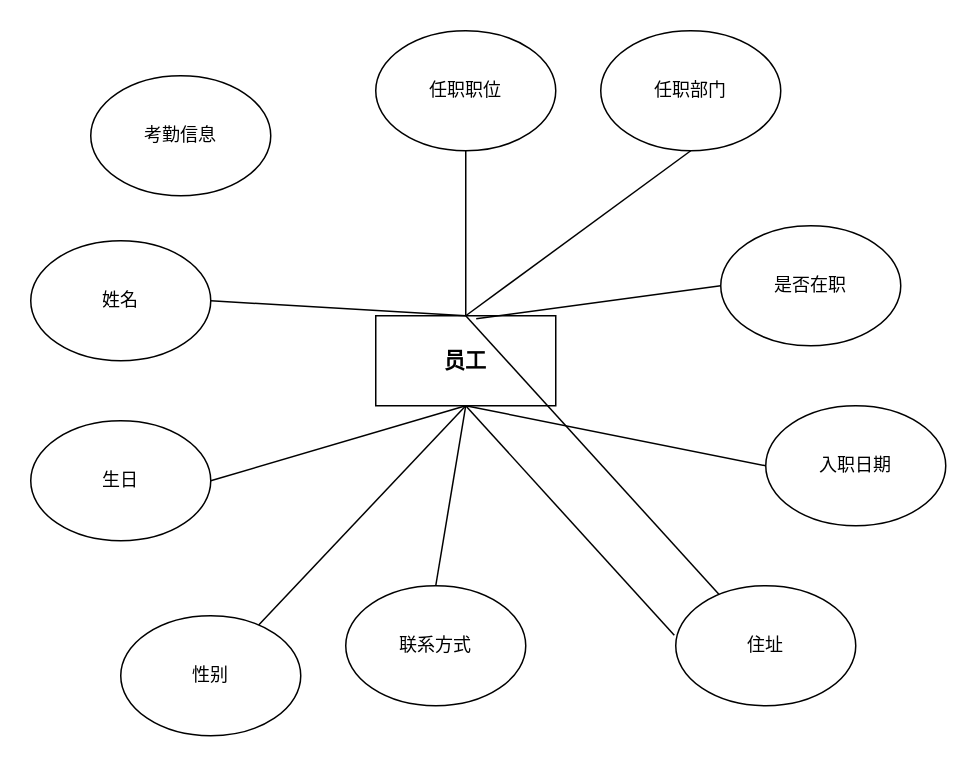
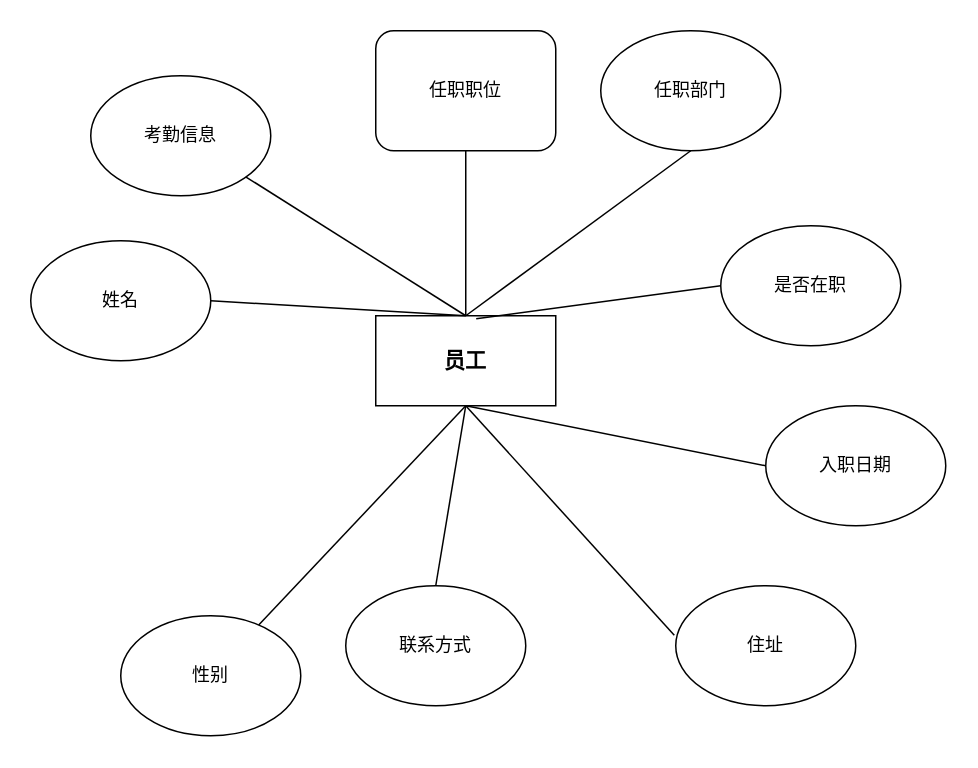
node "任职职位": shape ellipse -> rounded rectangle
edge "员工" -- "生日": removed
edge "员工" -- "住址": now "员工" -- "考勤信息"
node "生日": removed
